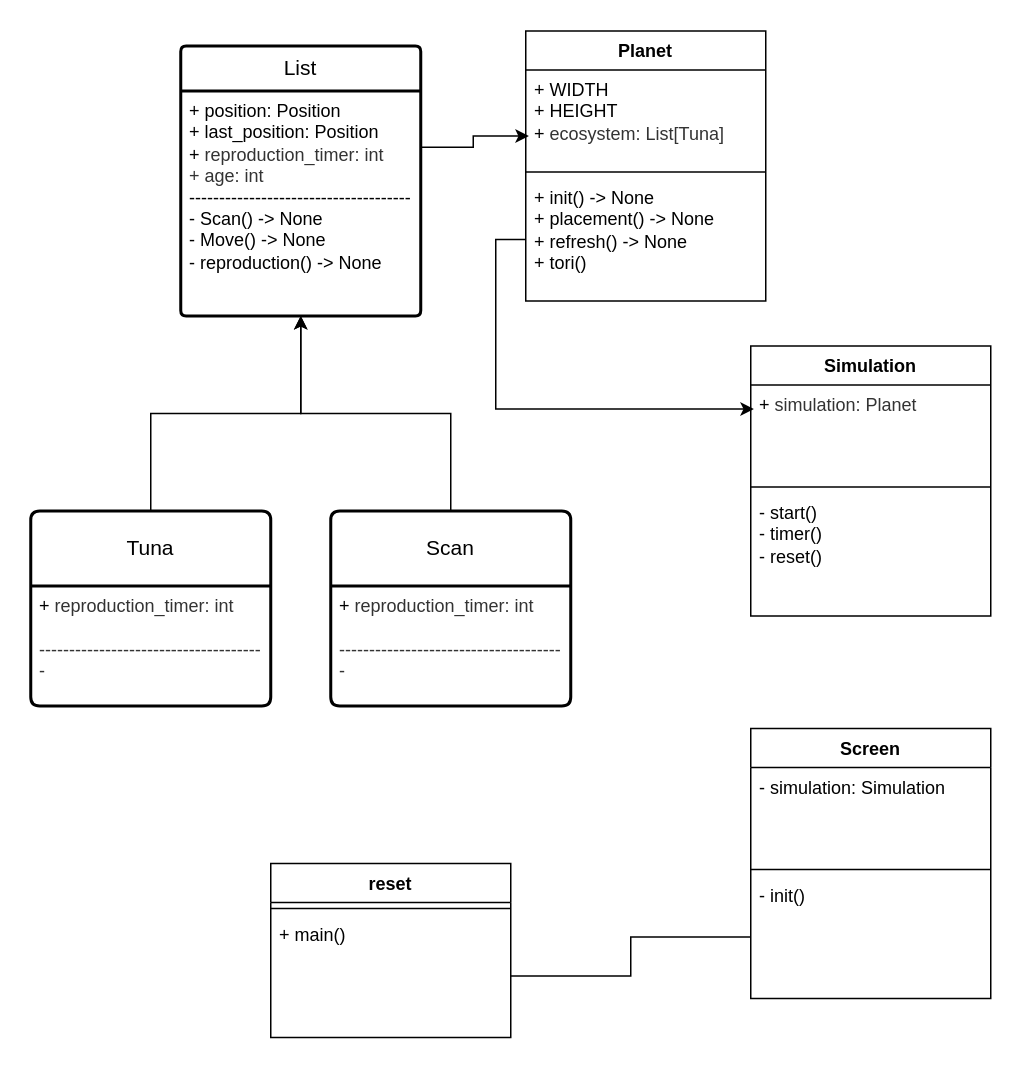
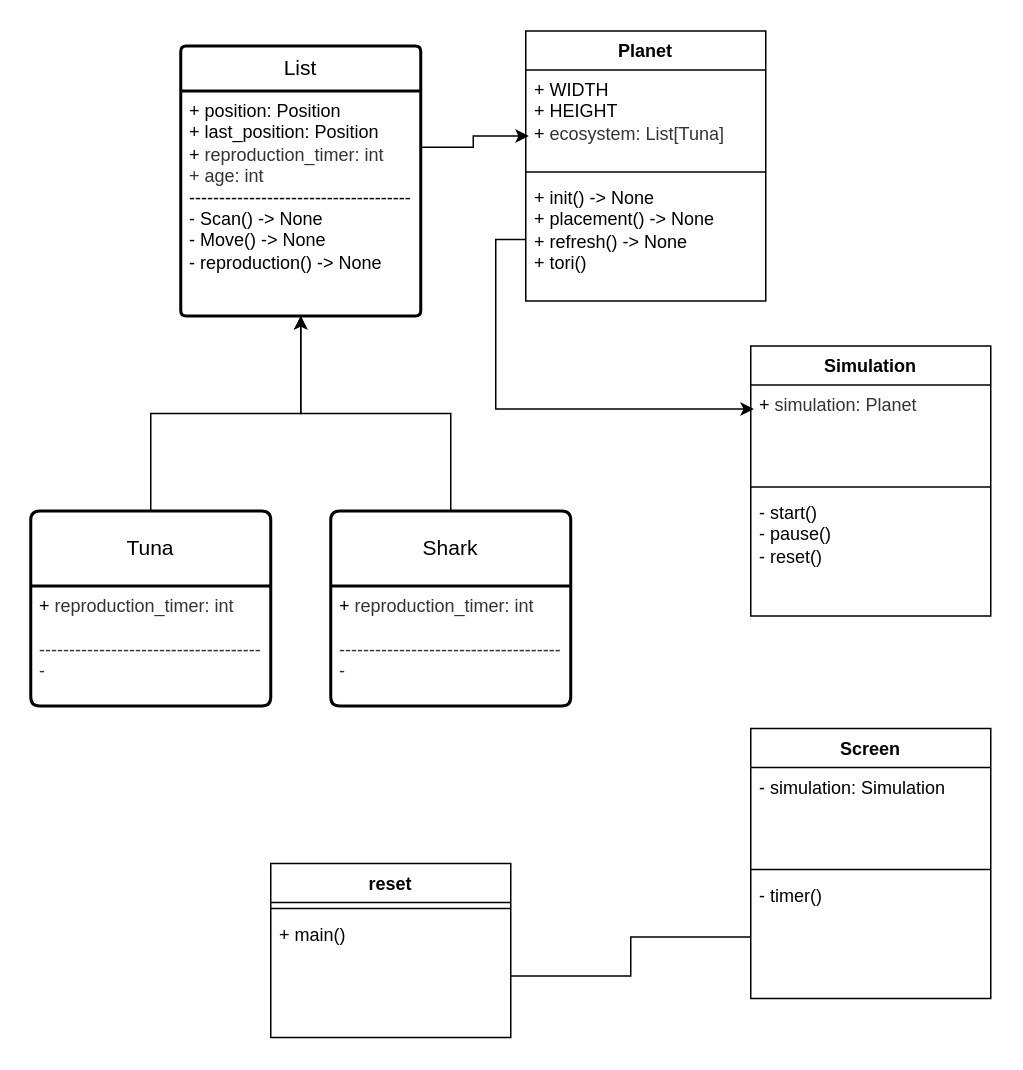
node "- start() - timer() - reset()": label "- start() - timer() - reset()" -> "- start() - pause() - reset()"
node "Scan": label "Scan" -> "Shark"
node "- init()": label "- init()" -> "- timer()"
